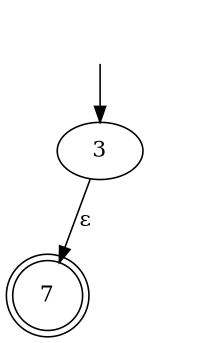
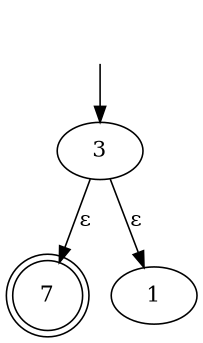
node "1": added
